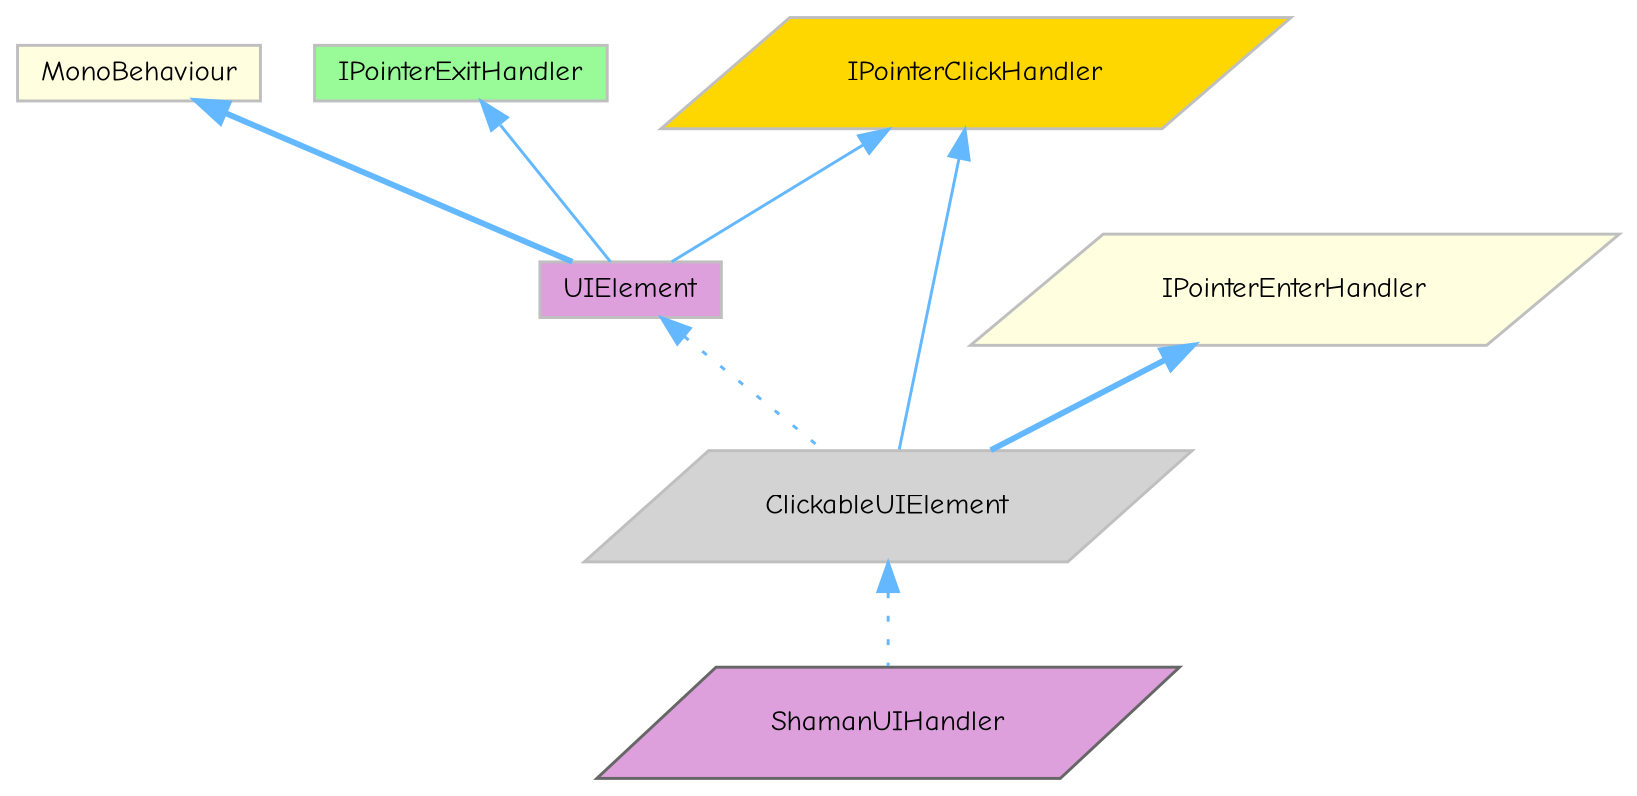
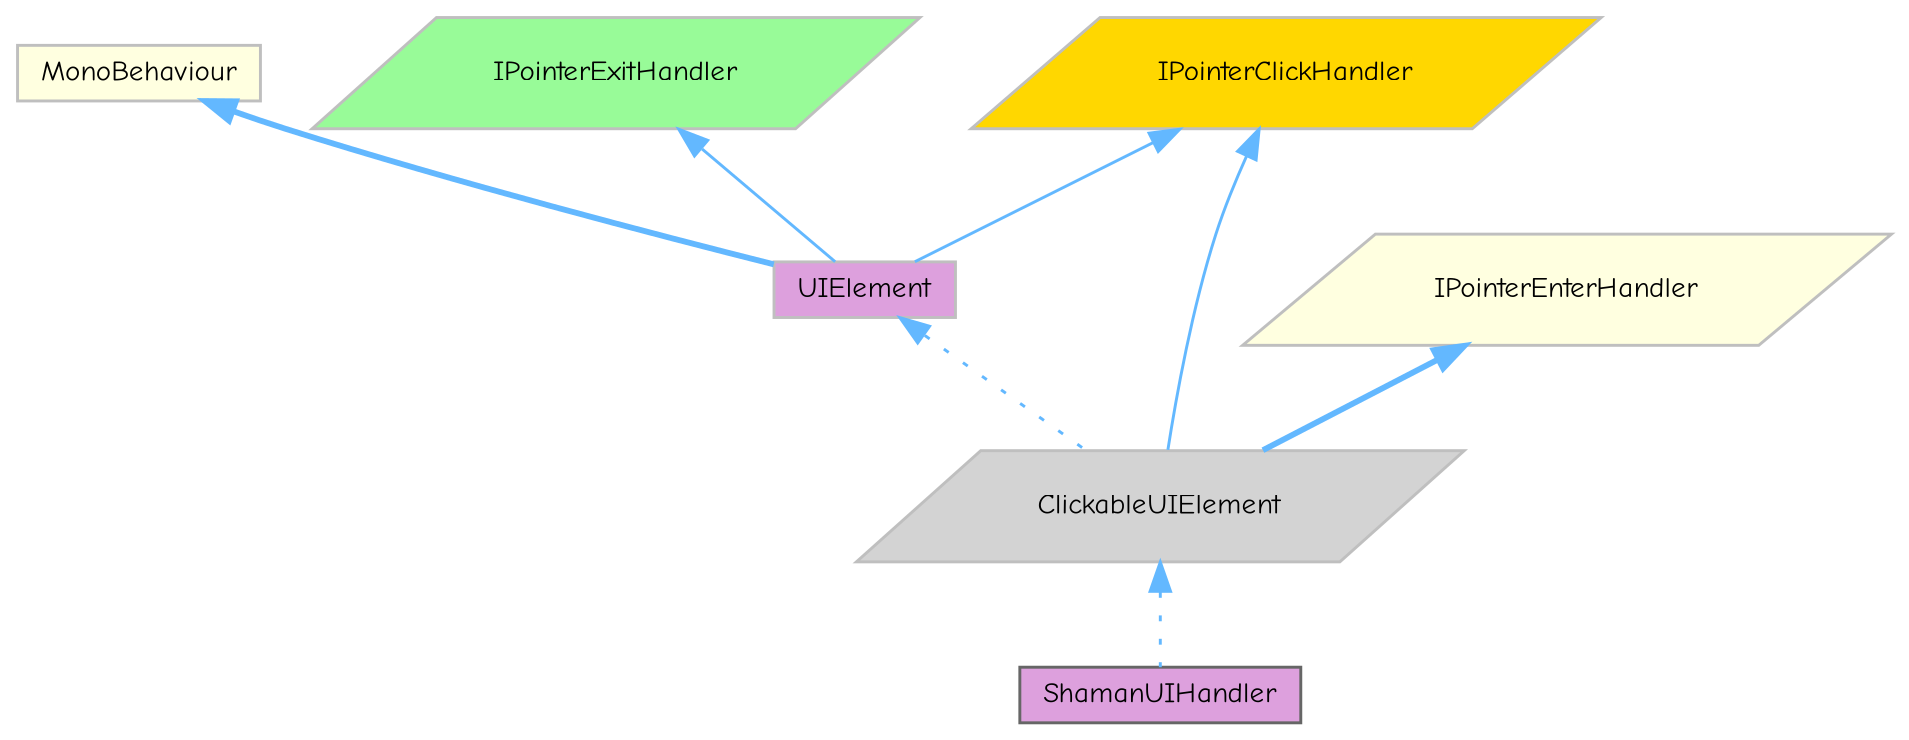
node "IPointerExitHandler": shape box -> parallelogram
node "ShamanUIHandler": shape parallelogram -> box
